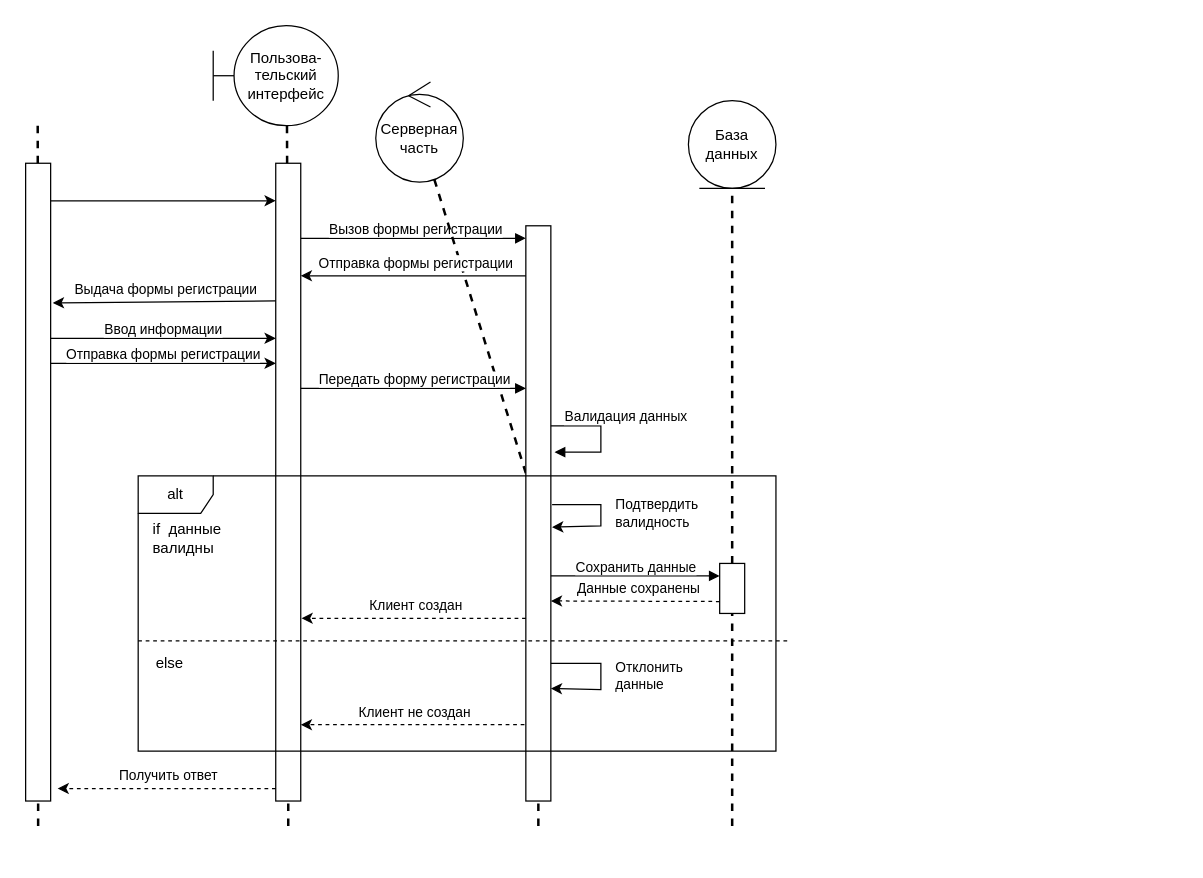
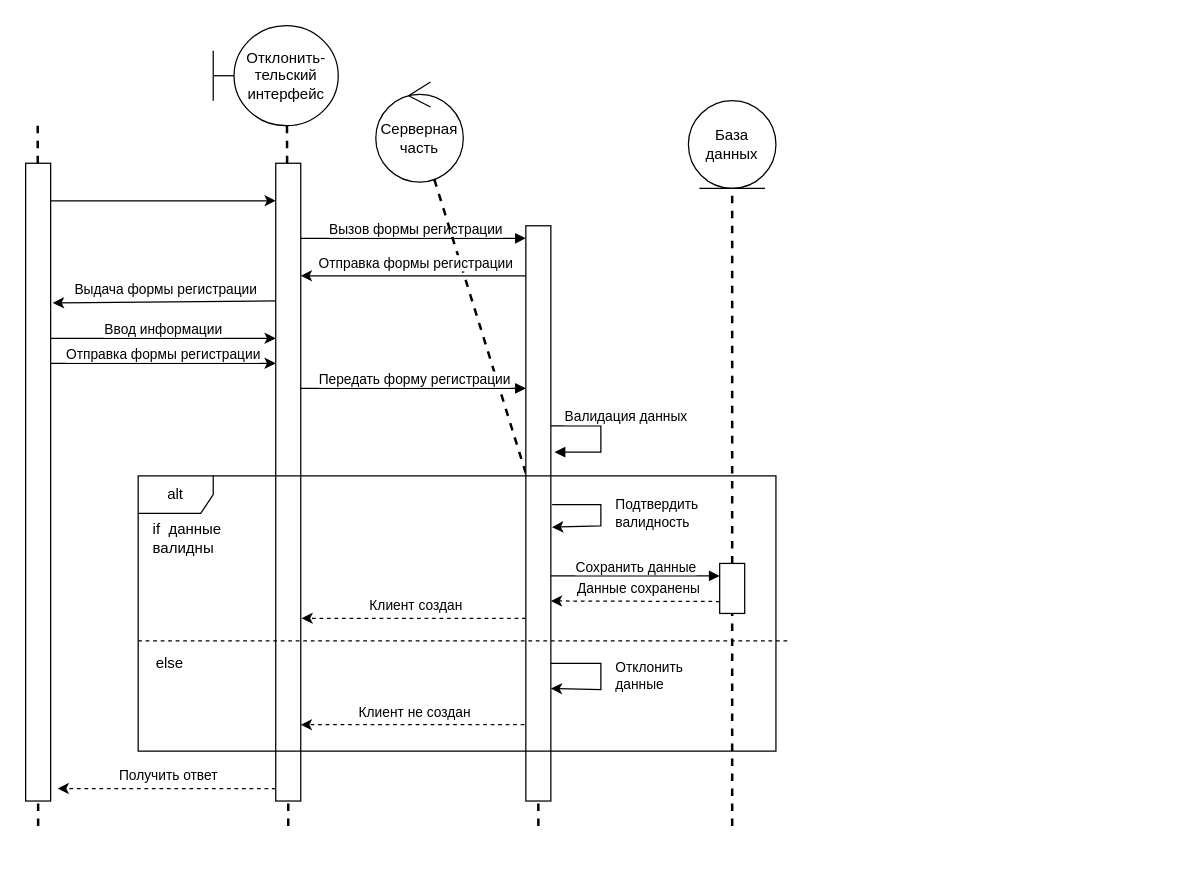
node "Пользова- тельский интерфейс": label "Пользова- тельский интерфейс" -> "Отклонить- тельский интерфейс"
